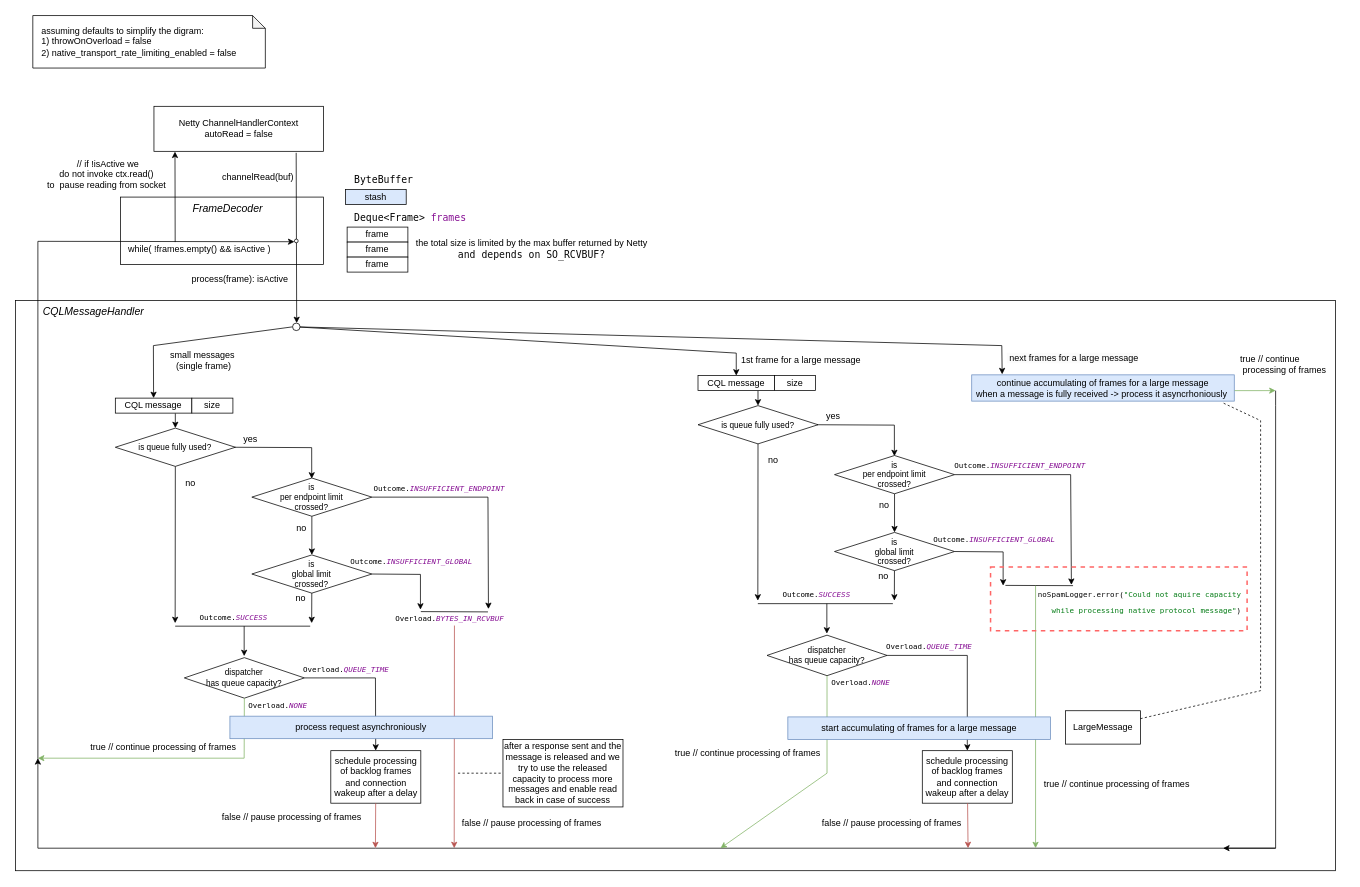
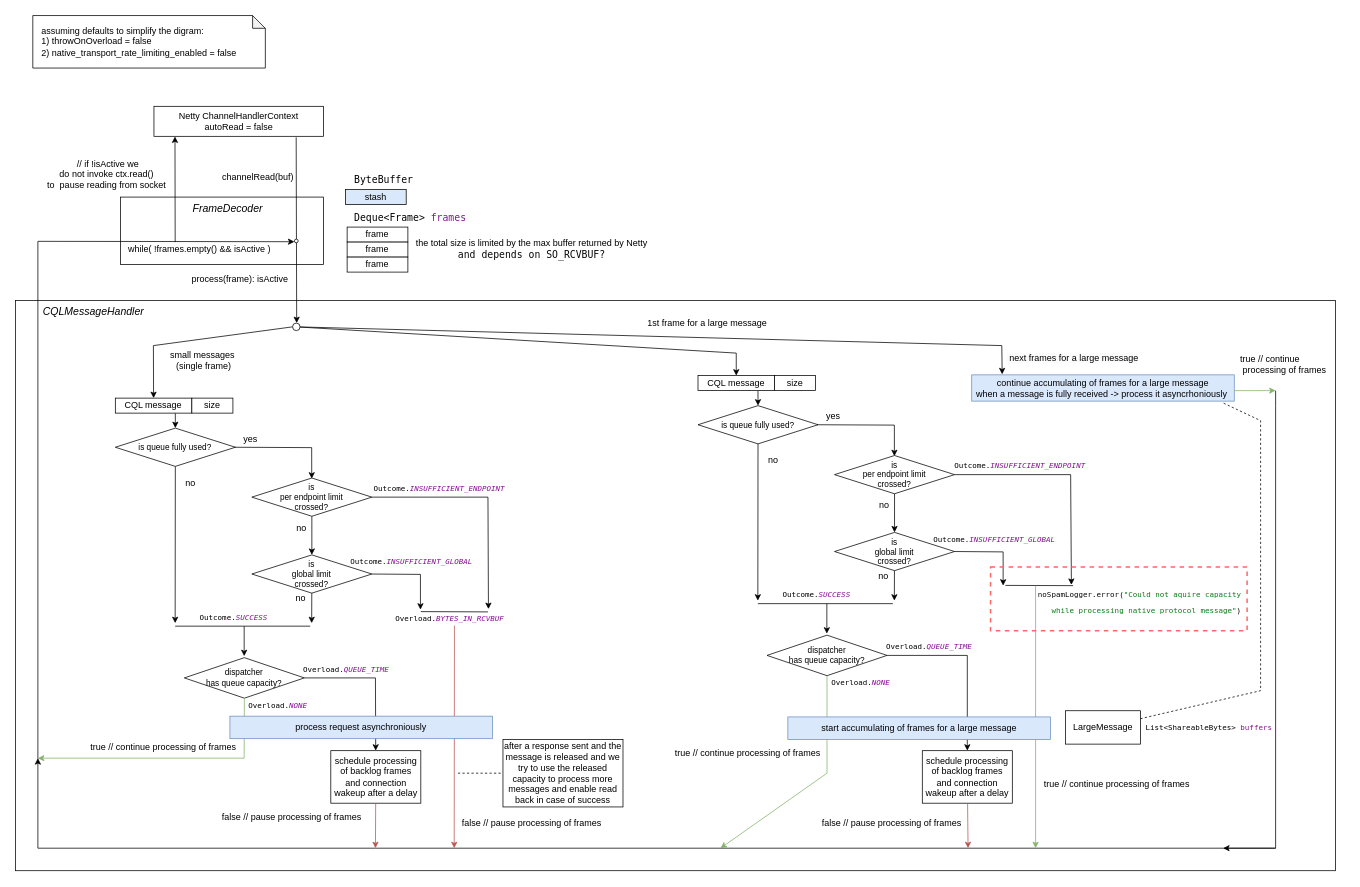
node "Netty ChannelHandlerContext autoRead = false": size 170x45 -> 170x30
node "1st frame for a large message": moved (800, 360) -> (707, 323)
node "List<ShareableBytes> buffers": added
